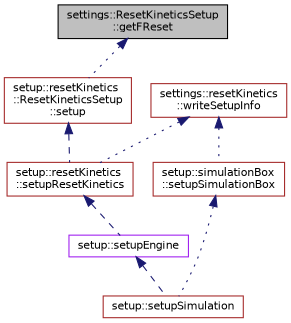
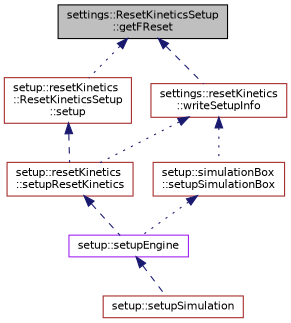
edge "settings::resetKinetics ::writeSetupInfo" -> "settings::ResetKineticsSetup ::getFReset": added
edge "setup::setupSimulation" -> "setup::simulationBox ::setupSimulationBox": now "setup::setupEngine" -> "setup::simulationBox ::setupSimulationBox"
